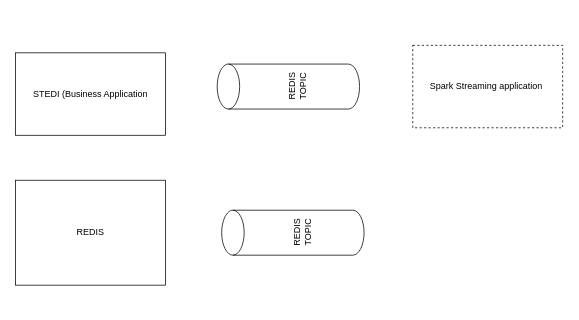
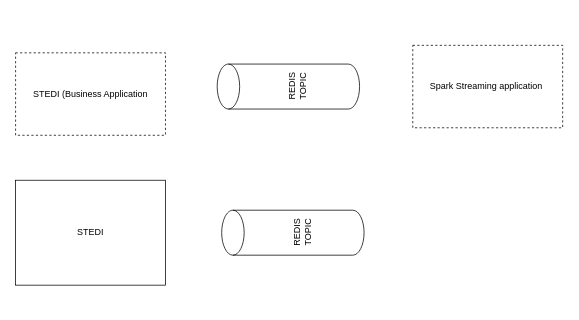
node "STEDI (Business Application": style solid -> dashed
node "REDIS": label "REDIS" -> "STEDI"
